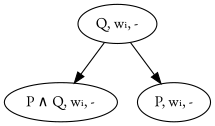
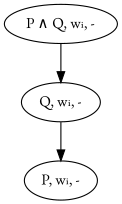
edge "Q, wᵢ, -" -> "P ∧ Q, wᵢ, -": reversed
